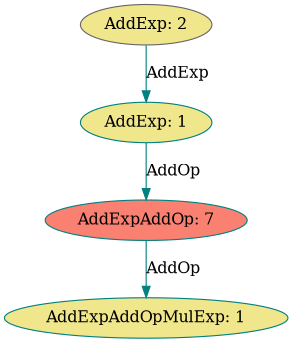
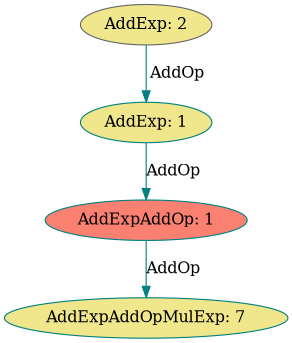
edge "AddExp: 2" -> "AddExp: 1": label "AddExp" -> "AddOp"
node "AddExpAddOp: 7": label "AddExpAddOp: 7" -> "AddExpAddOp: 1"
node "AddExpAddOpMulExp: 1": label "AddExpAddOpMulExp: 1" -> "AddExpAddOpMulExp: 7"
